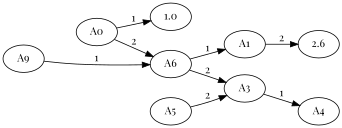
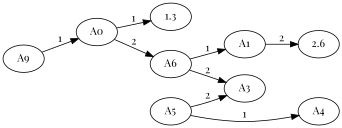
node "1.0": label "1.0" -> "1.3"
edge "A9" -> "A6": now "A9" -> "A0"
edge "A3" -> "A4": now "A5" -> "A4"
